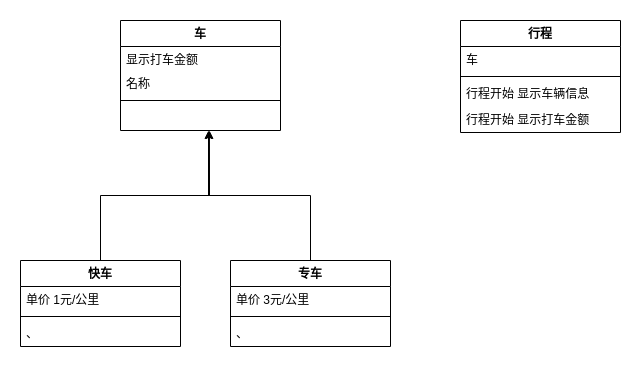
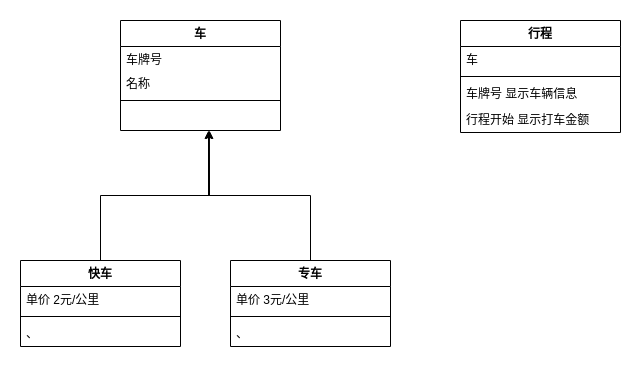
node "显示打车金额": label "显示打车金额" -> "车牌号"
node "行程开始 显示车辆信息": label "行程开始 显示车辆信息" -> "车牌号 显示车辆信息"
node "单价 1元/公里": label "单价 1元/公里" -> "单价 2元/公里"
